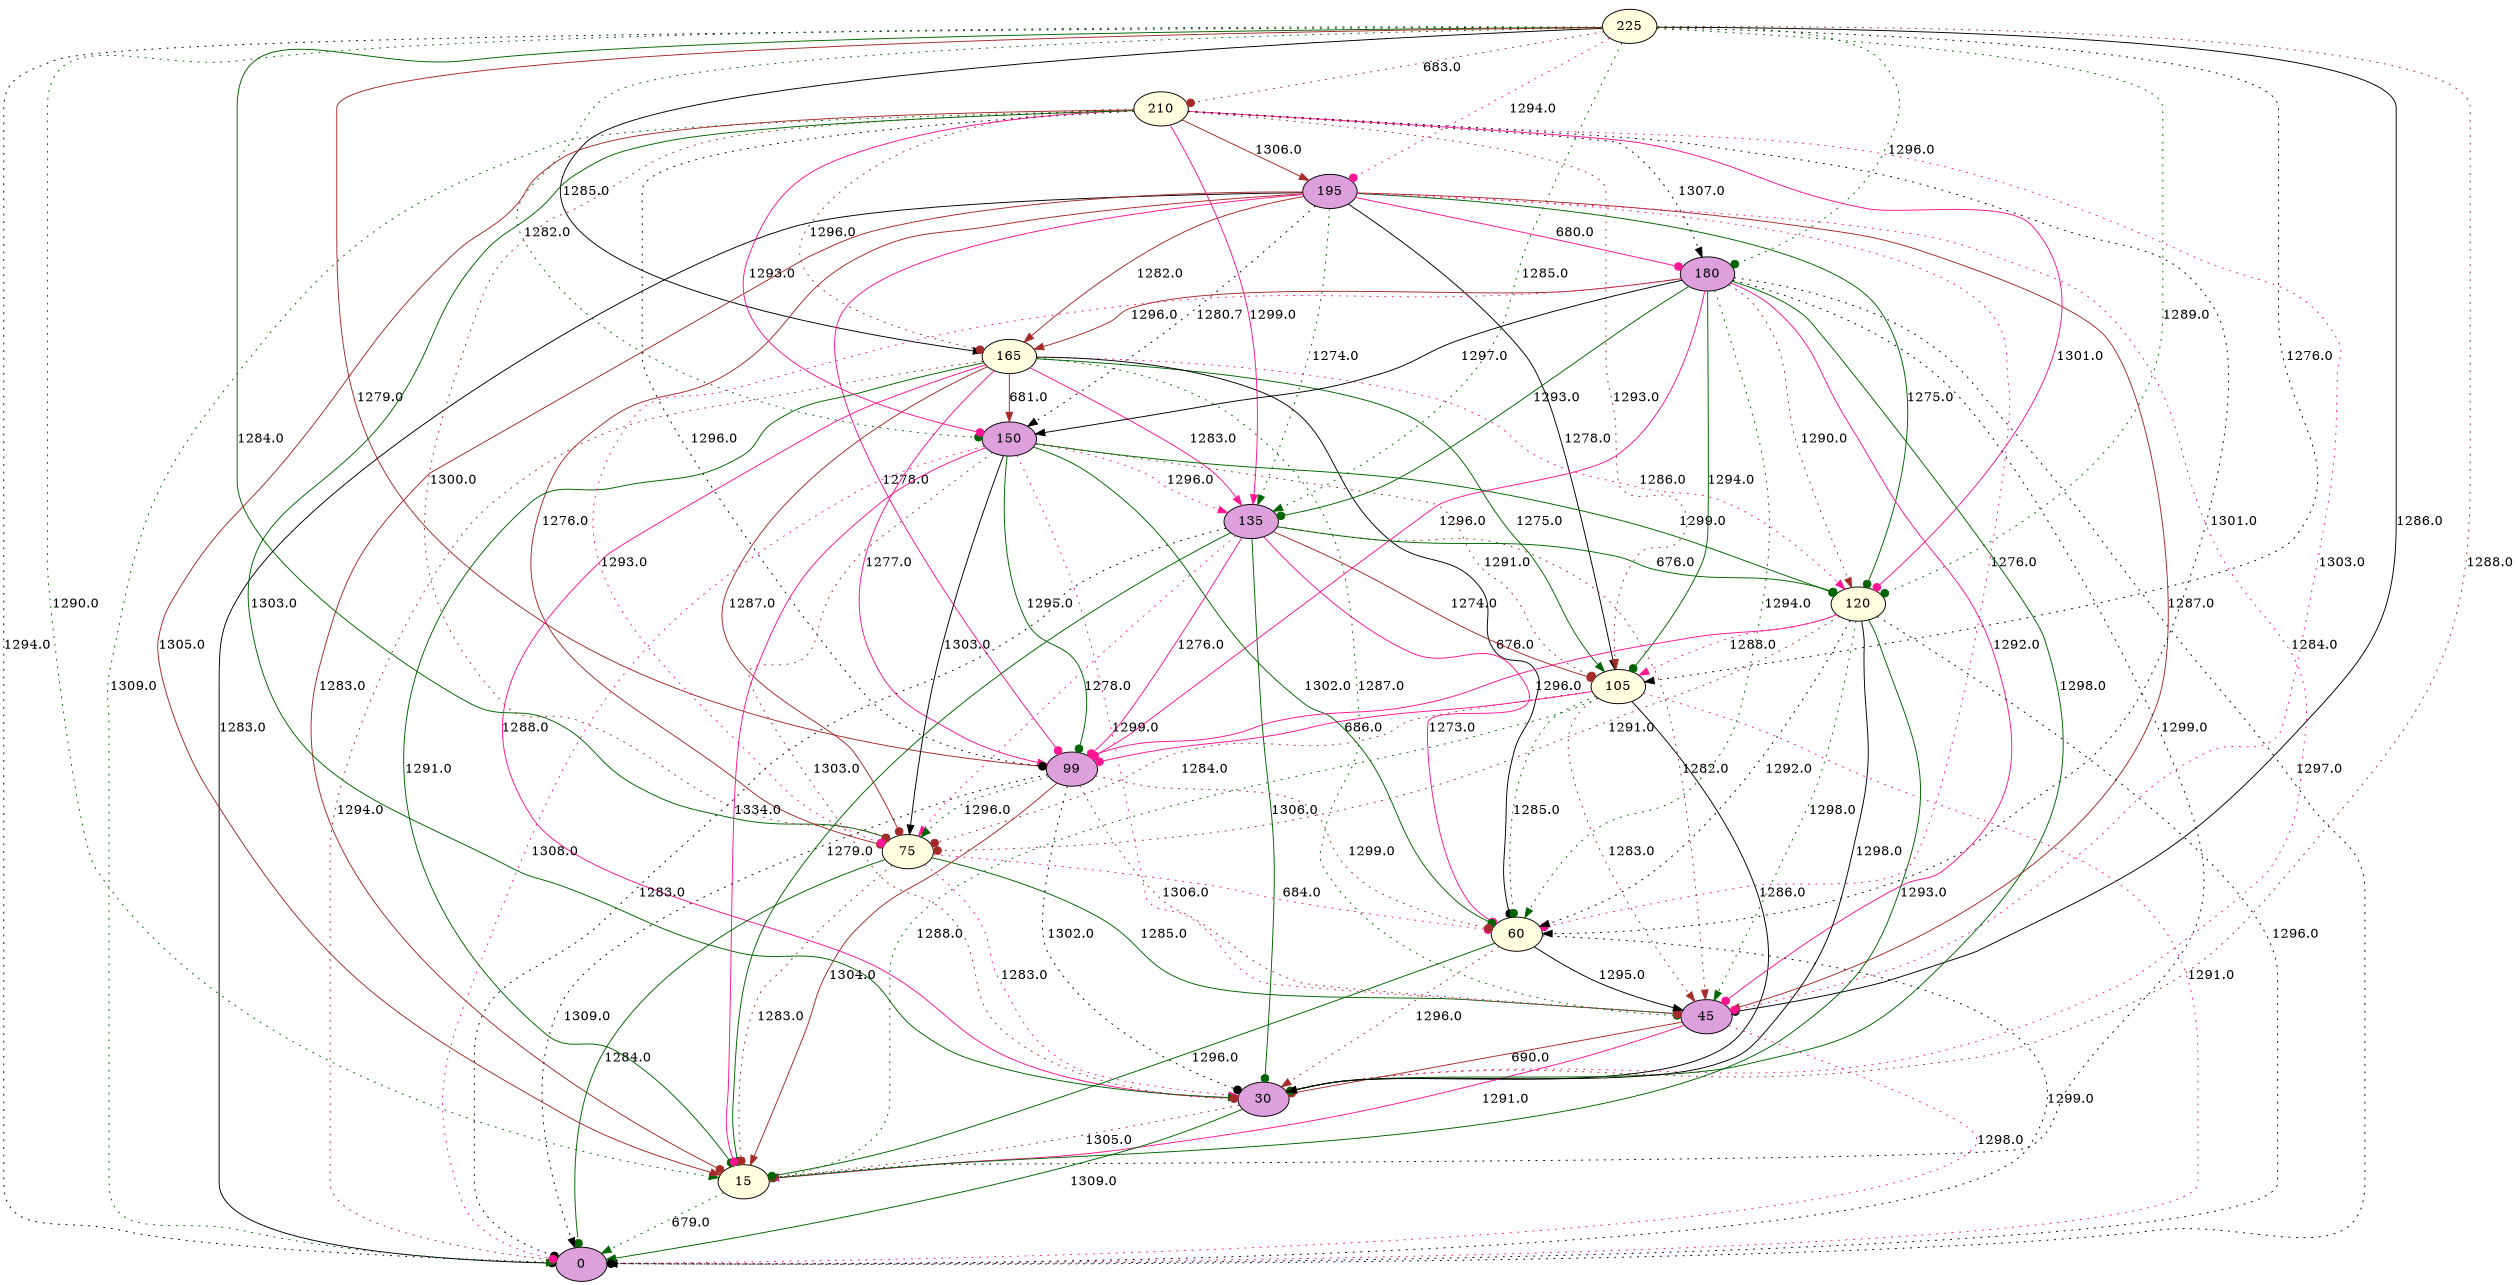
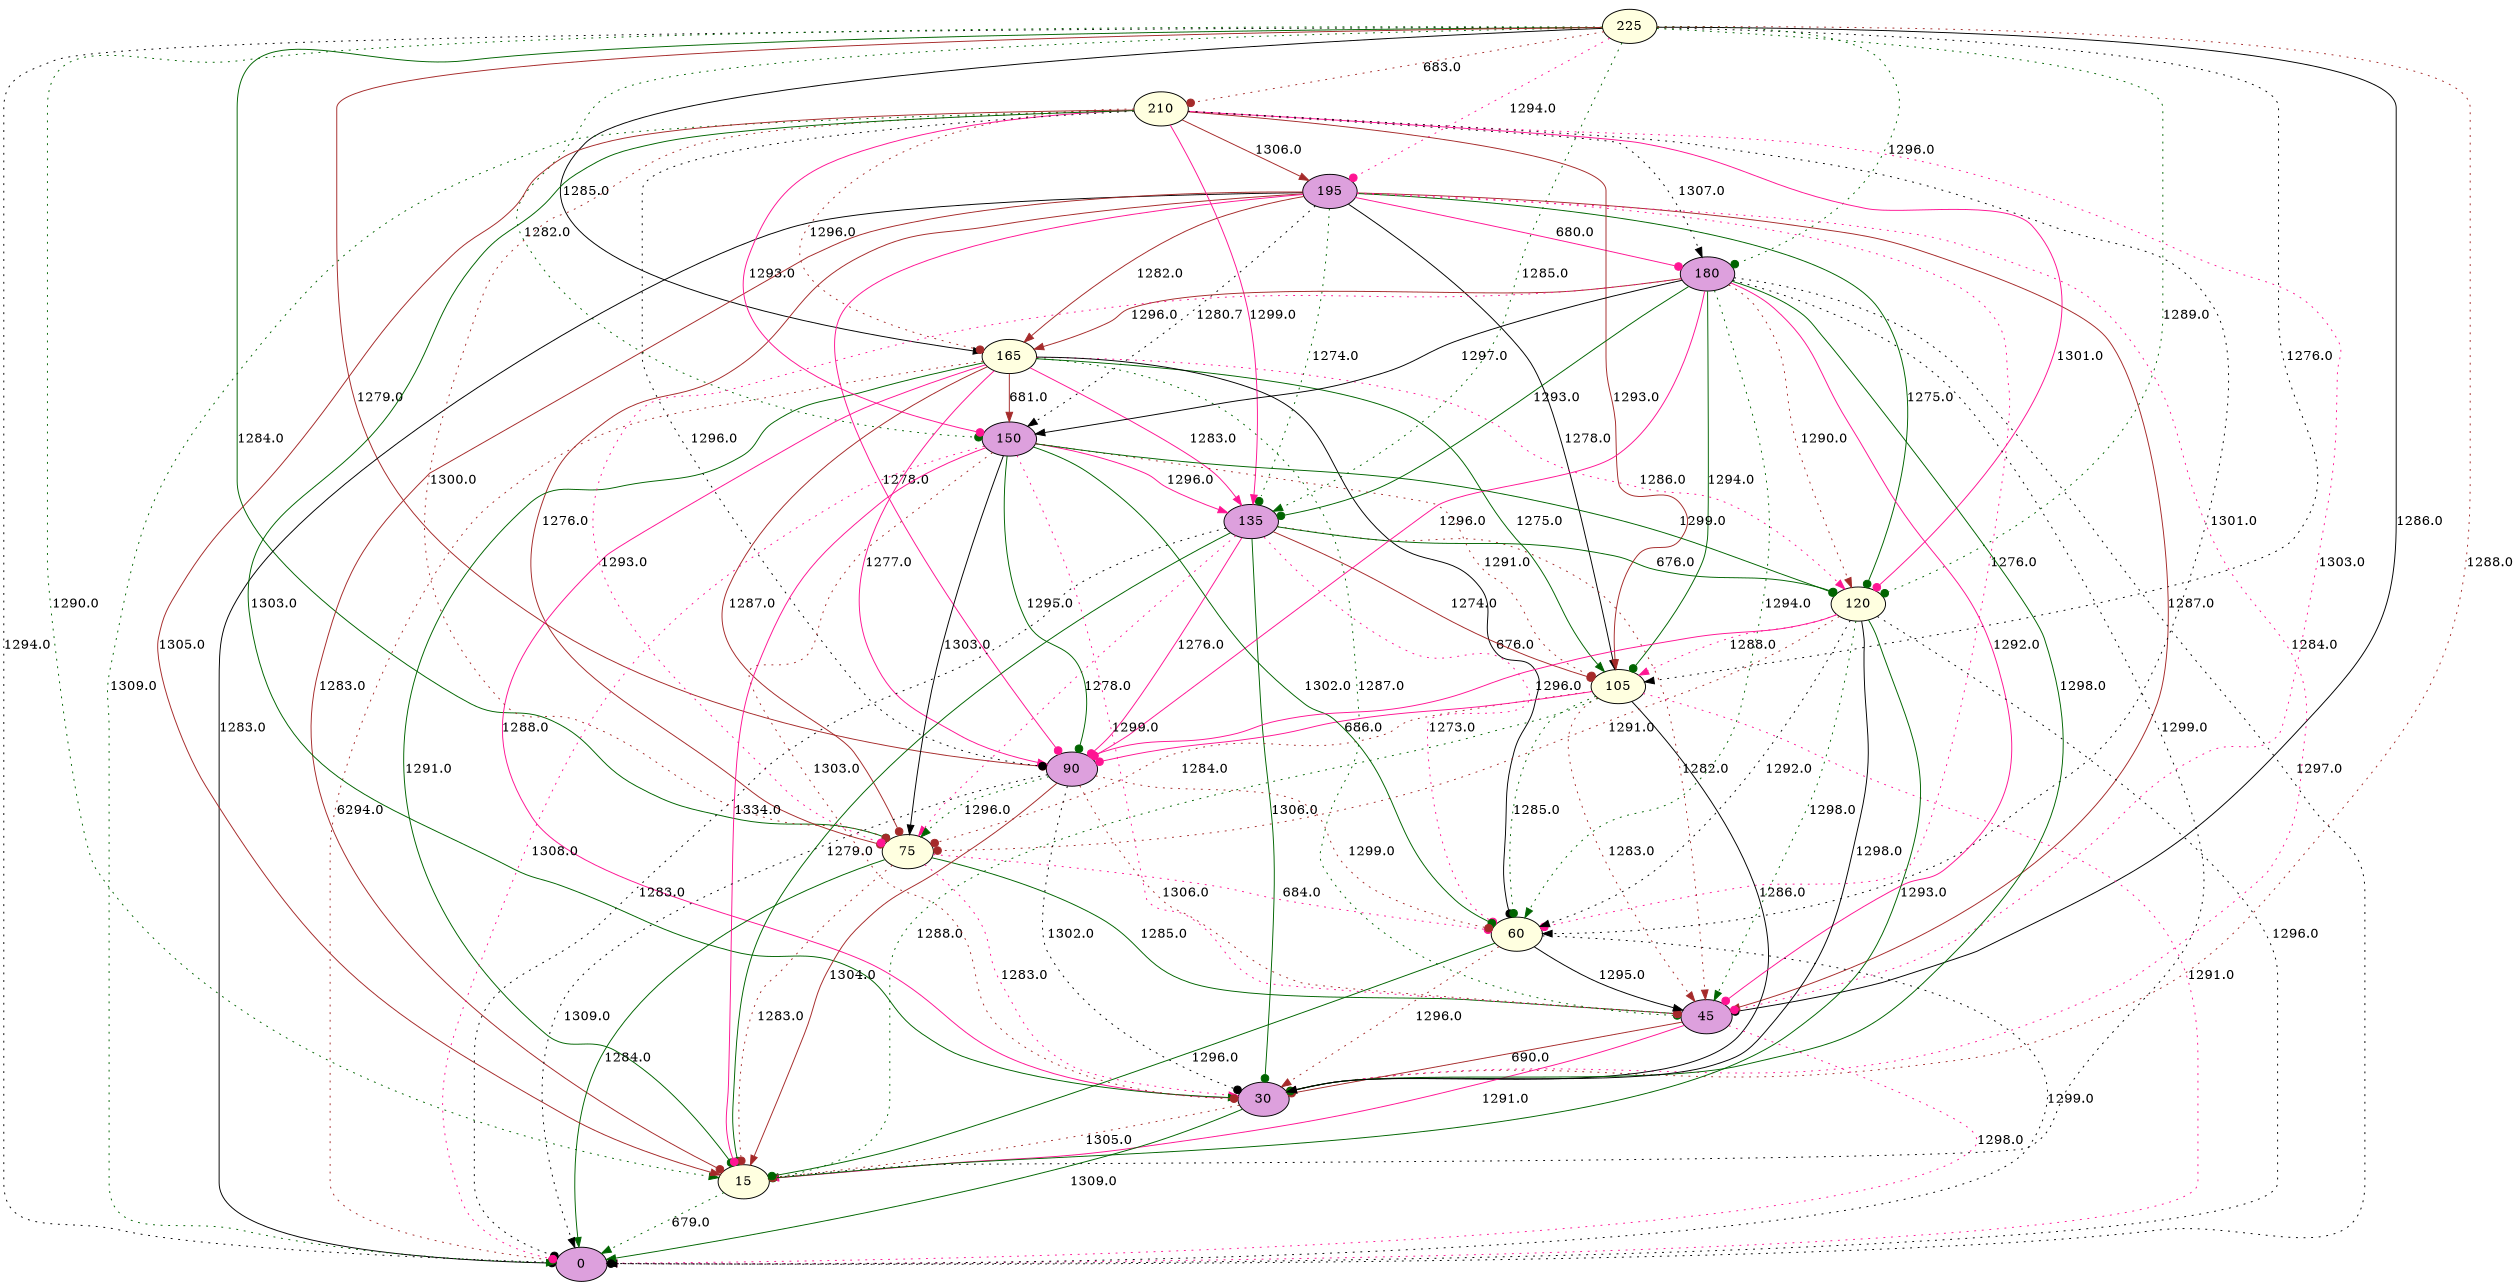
edge "210" -> "105": style dotted -> solid
edge "195" -> "135": arrowhead normal -> dot
edge "150" -> "135": style dotted -> solid
edge "135" -> "60": style solid -> dotted
node "99": label "99" -> "90"
edge "165" -> "0": label "1294.0" -> "6294.0"
edge "75" -> "0": arrowhead dot -> normal
